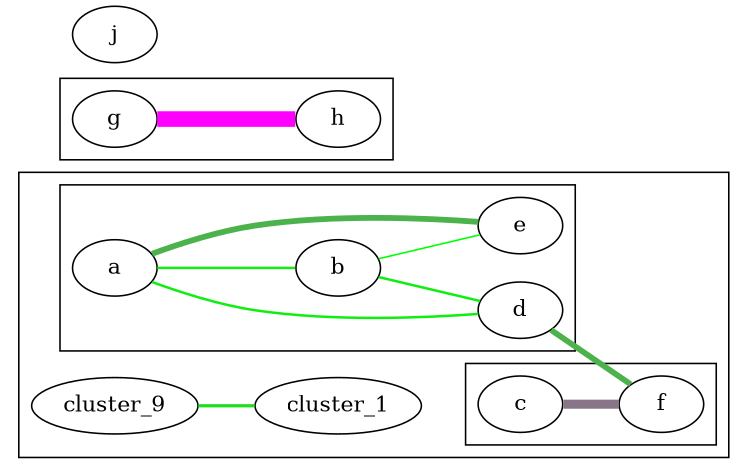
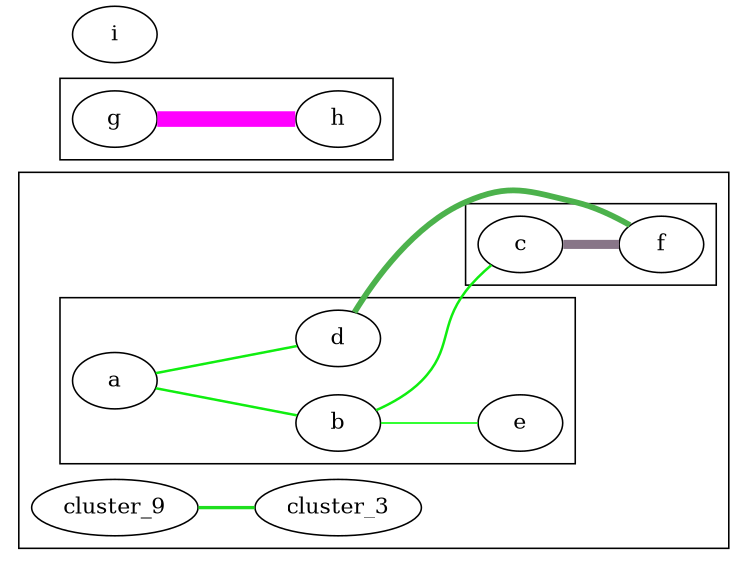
node "j": removed
node "i": added
edge "e" -- "a": removed
edge "b" -- "d": now "b" -- "c"
node "cluster_1": label "cluster_1" -> "cluster_3"
